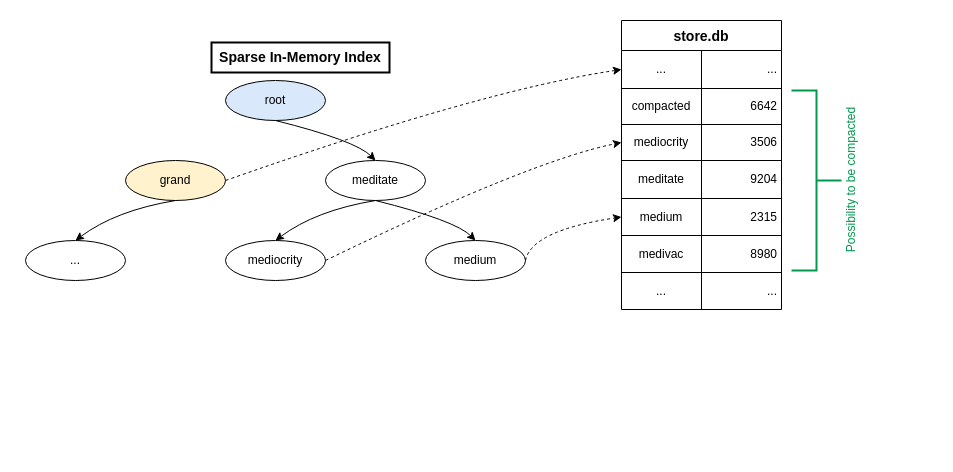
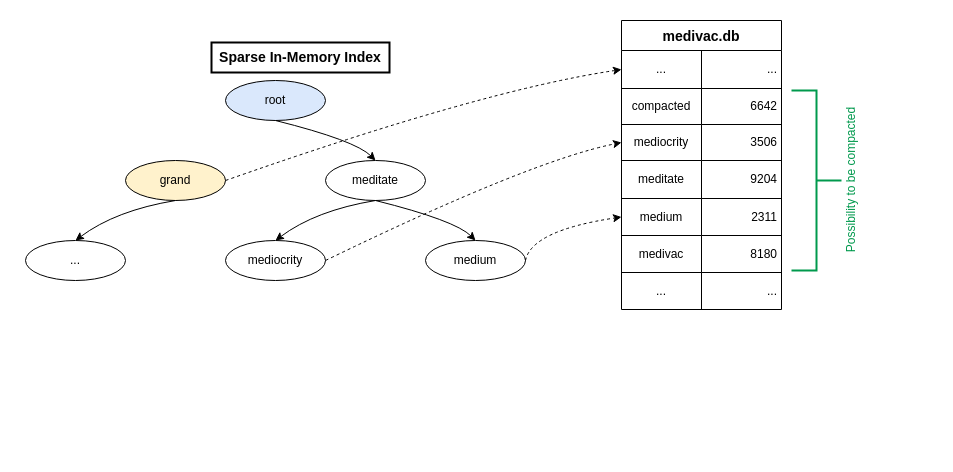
node "store.db": label "store.db" -> "medivac.db"
node "2315": label "2315" -> "2311"
node "8980": label "8980" -> "8180"
